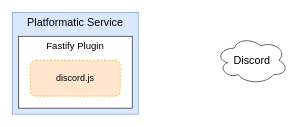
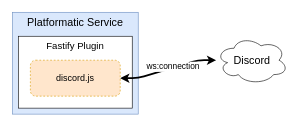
edge "Discord" -- "discord.js": added, label "ws:connection"
